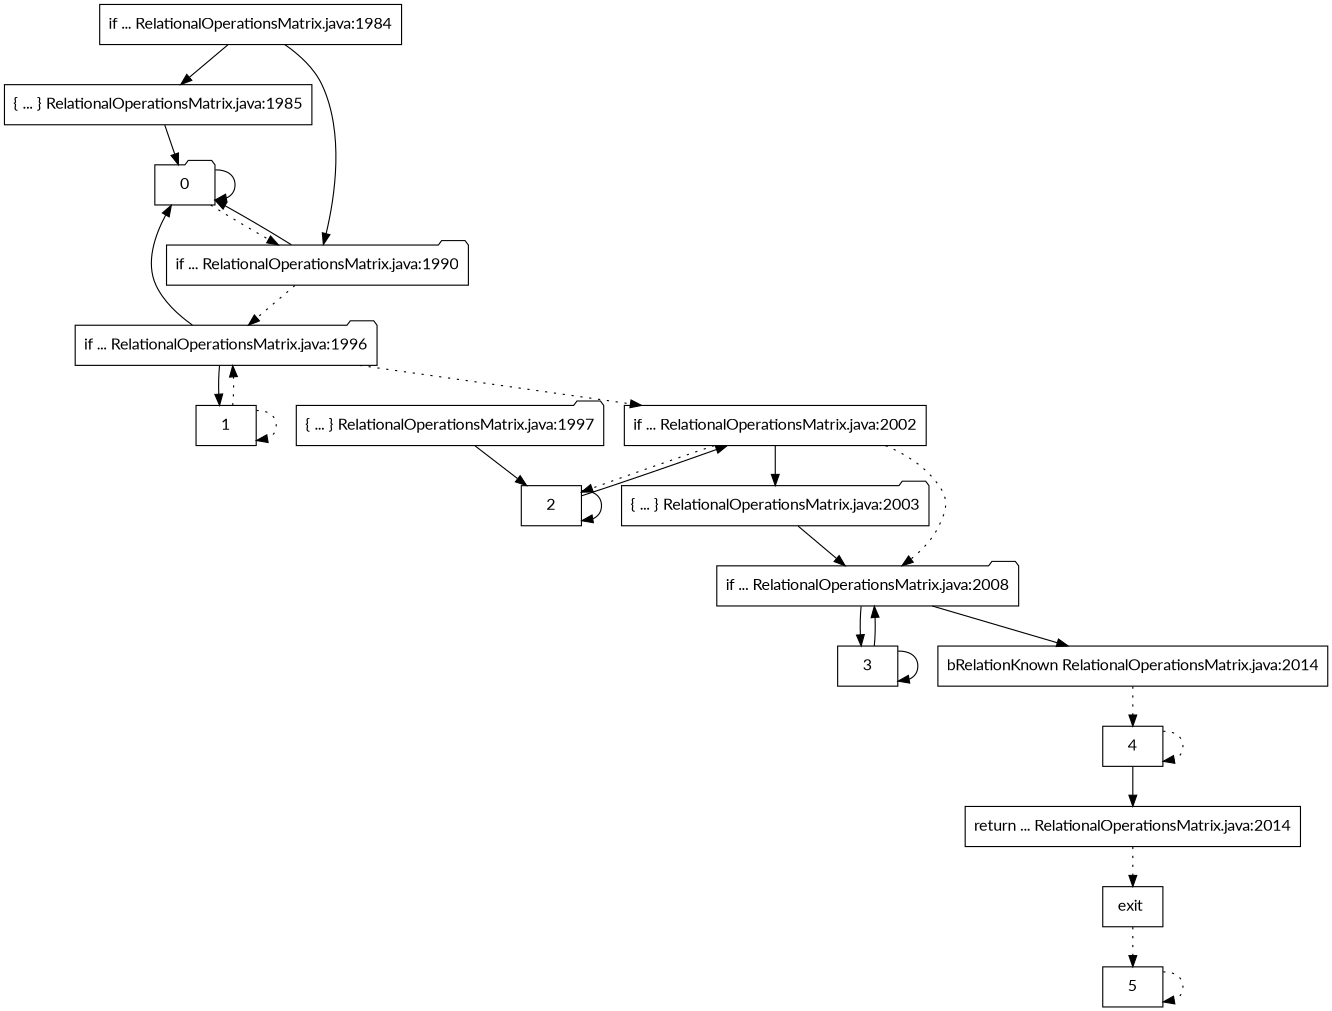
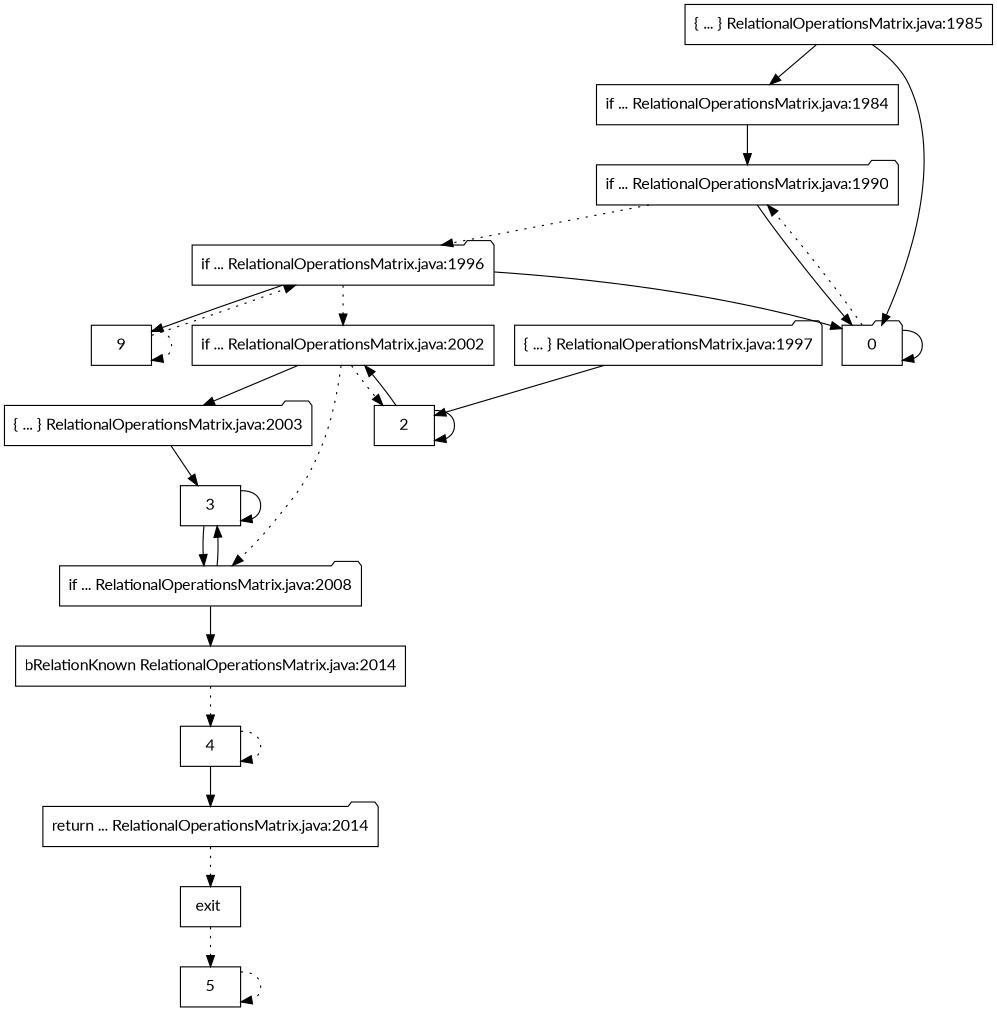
edge "if ... RelationalOperationsMatrix.java:1984" -> "{ ... } RelationalOperationsMatrix.java:1985": reversed
node "1": label "1" -> "9"
edge "{ ... } RelationalOperationsMatrix.java:2003" -> "if ... RelationalOperationsMatrix.java:2008": now "{ ... } RelationalOperationsMatrix.java:2003" -> "3"
node "return ... RelationalOperationsMatrix.java:2014": shape box -> folder
